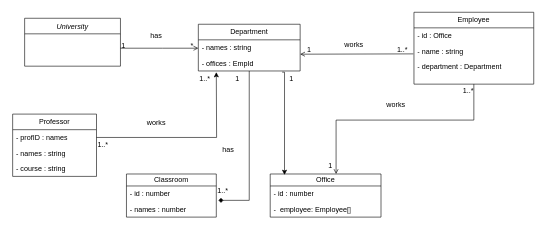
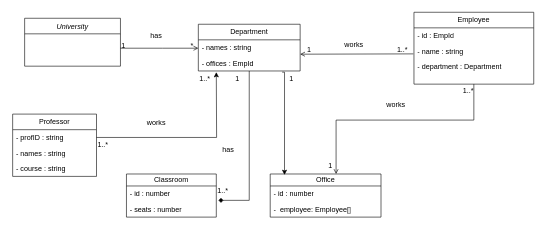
node "- id : Office": label "- id : Office" -> "- id : EmpId"
node "- profID : names": label "- profID : names" -> "- profID : string"
node "- names : number": label "- names : number" -> "- seats : number"
